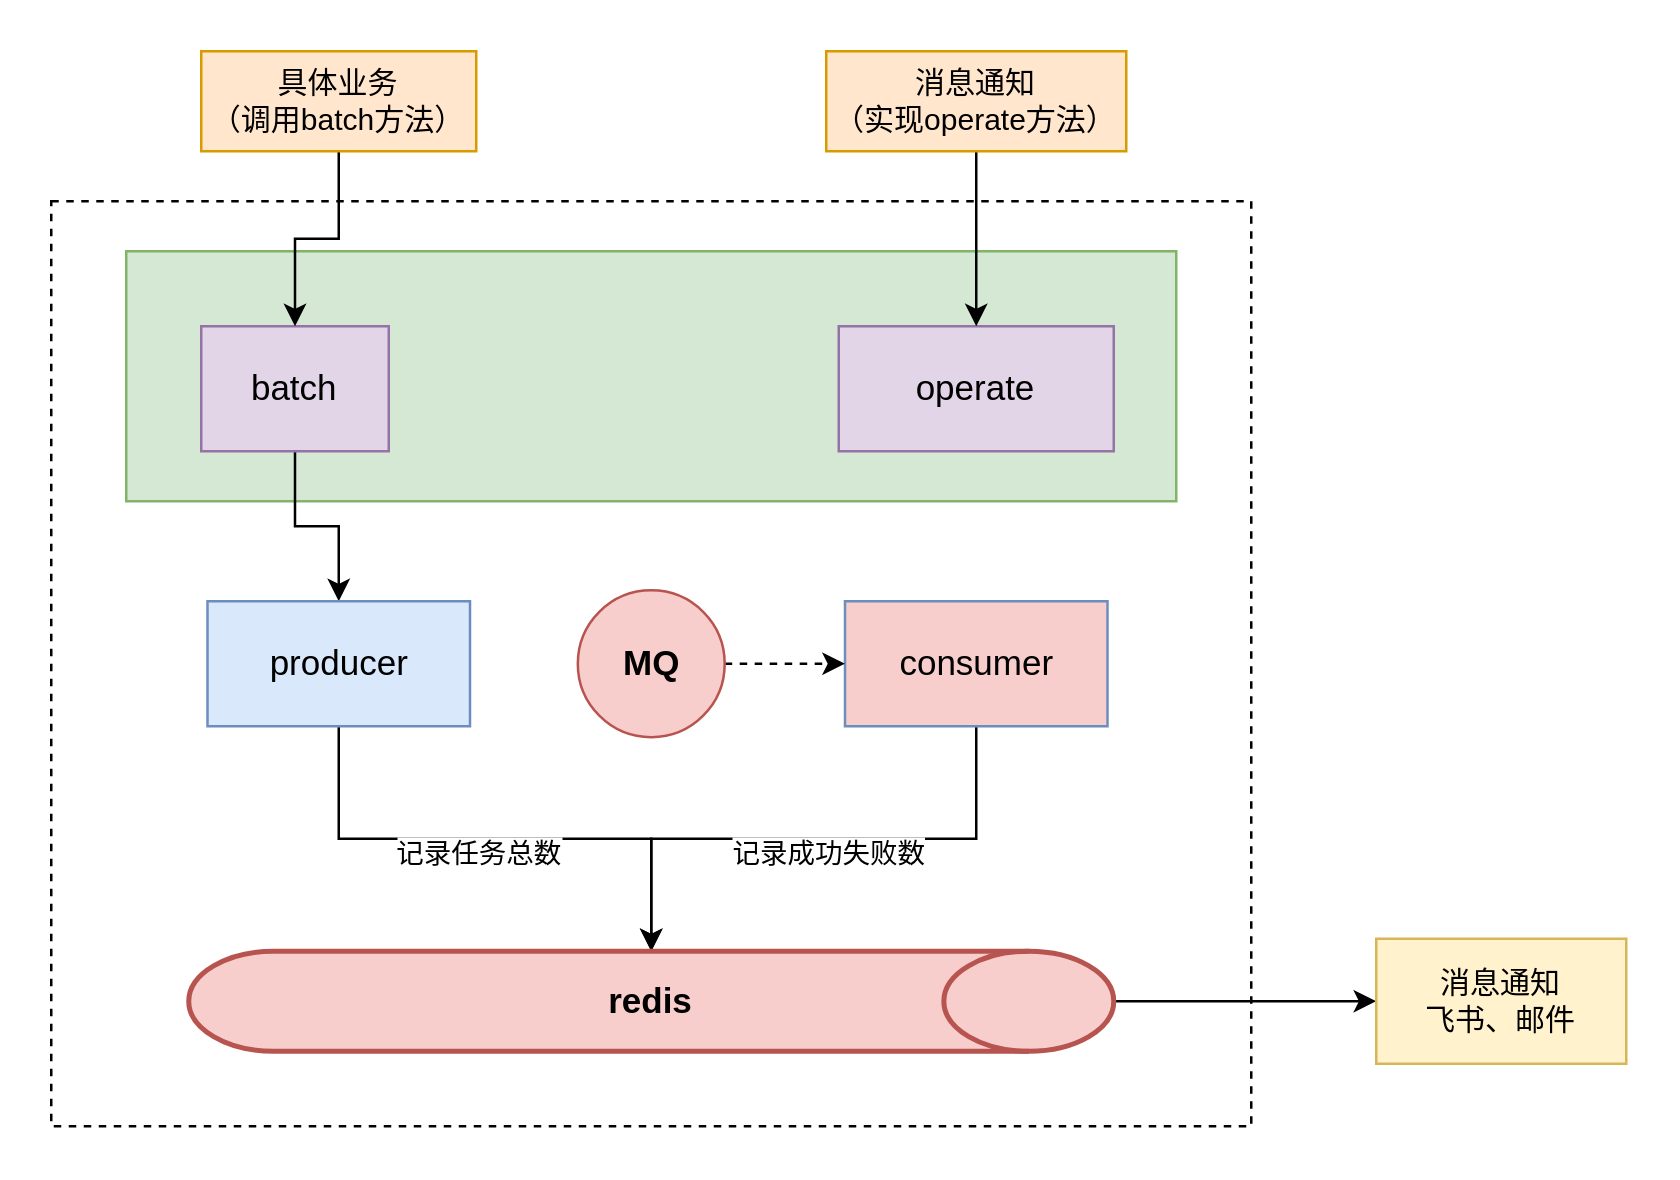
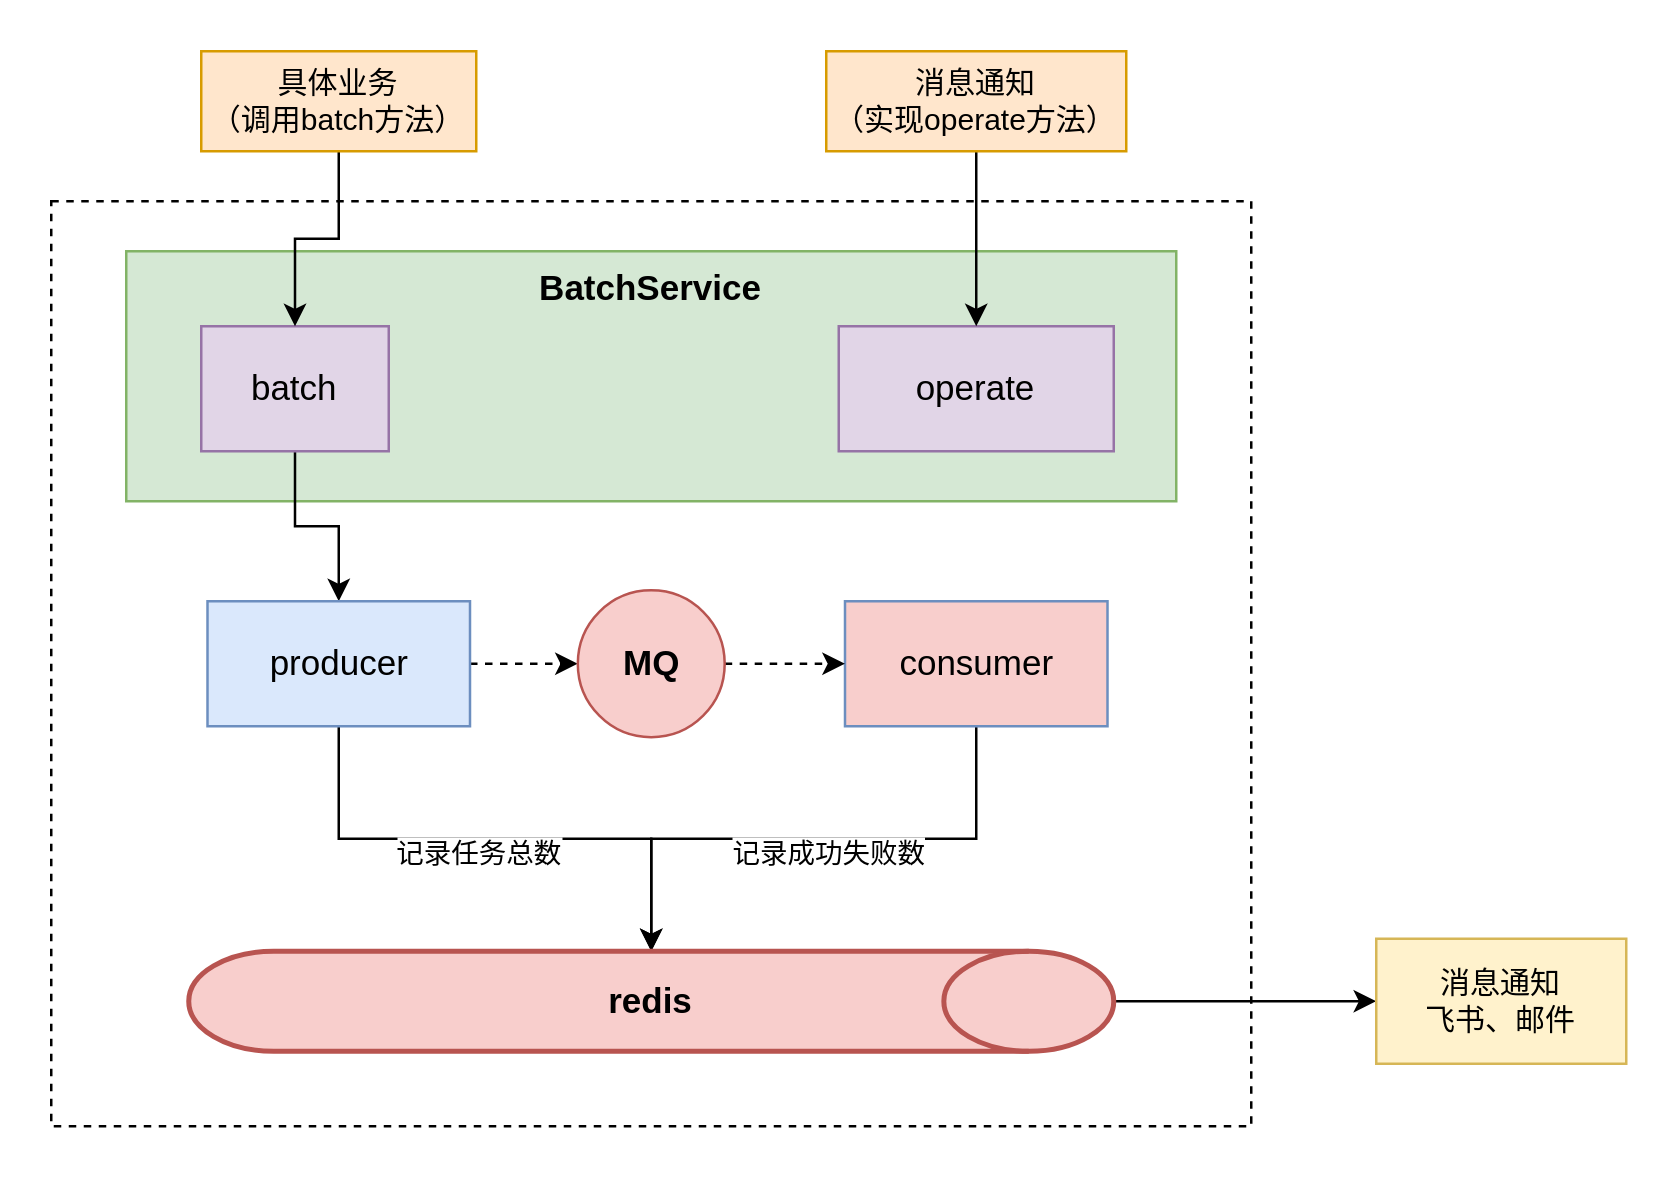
node "BatchService": added
edge "producer" -> "MQ": added
